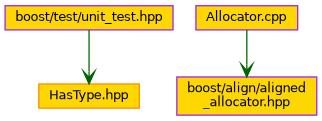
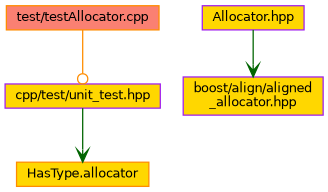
node "test/testAllocator.cpp": added
node "boost/test/unit_test.hpp": label "boost/test/unit_test.hpp" -> "cpp/test/unit_test.hpp"
node "Allocator.cpp": label "Allocator.cpp" -> "Allocator.hpp"
node "HasType.hpp": label "HasType.hpp" -> "HasType.allocator"
